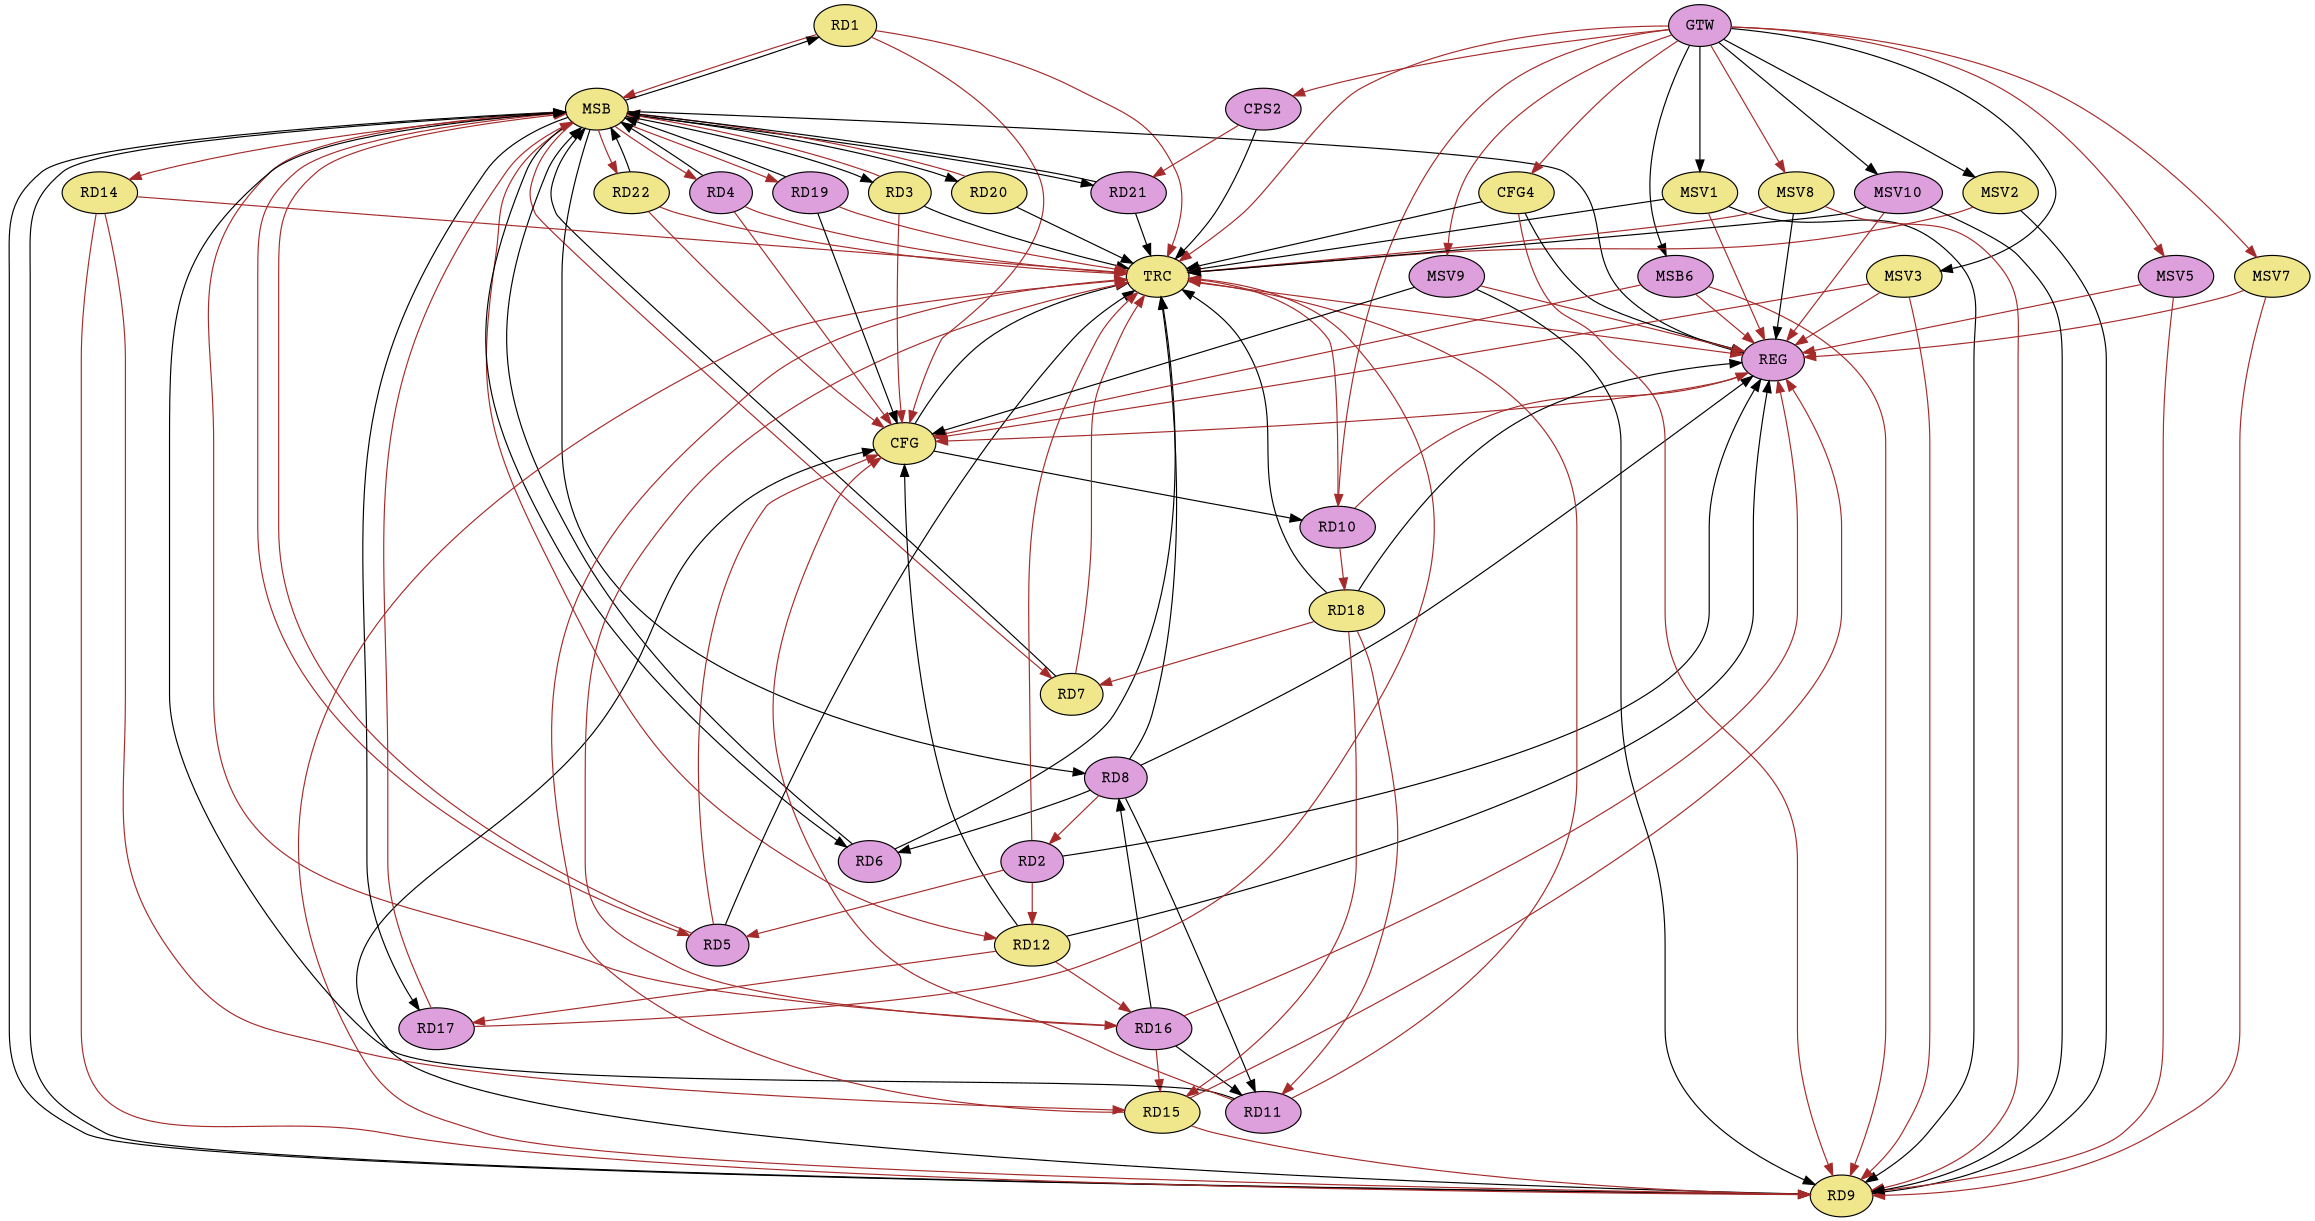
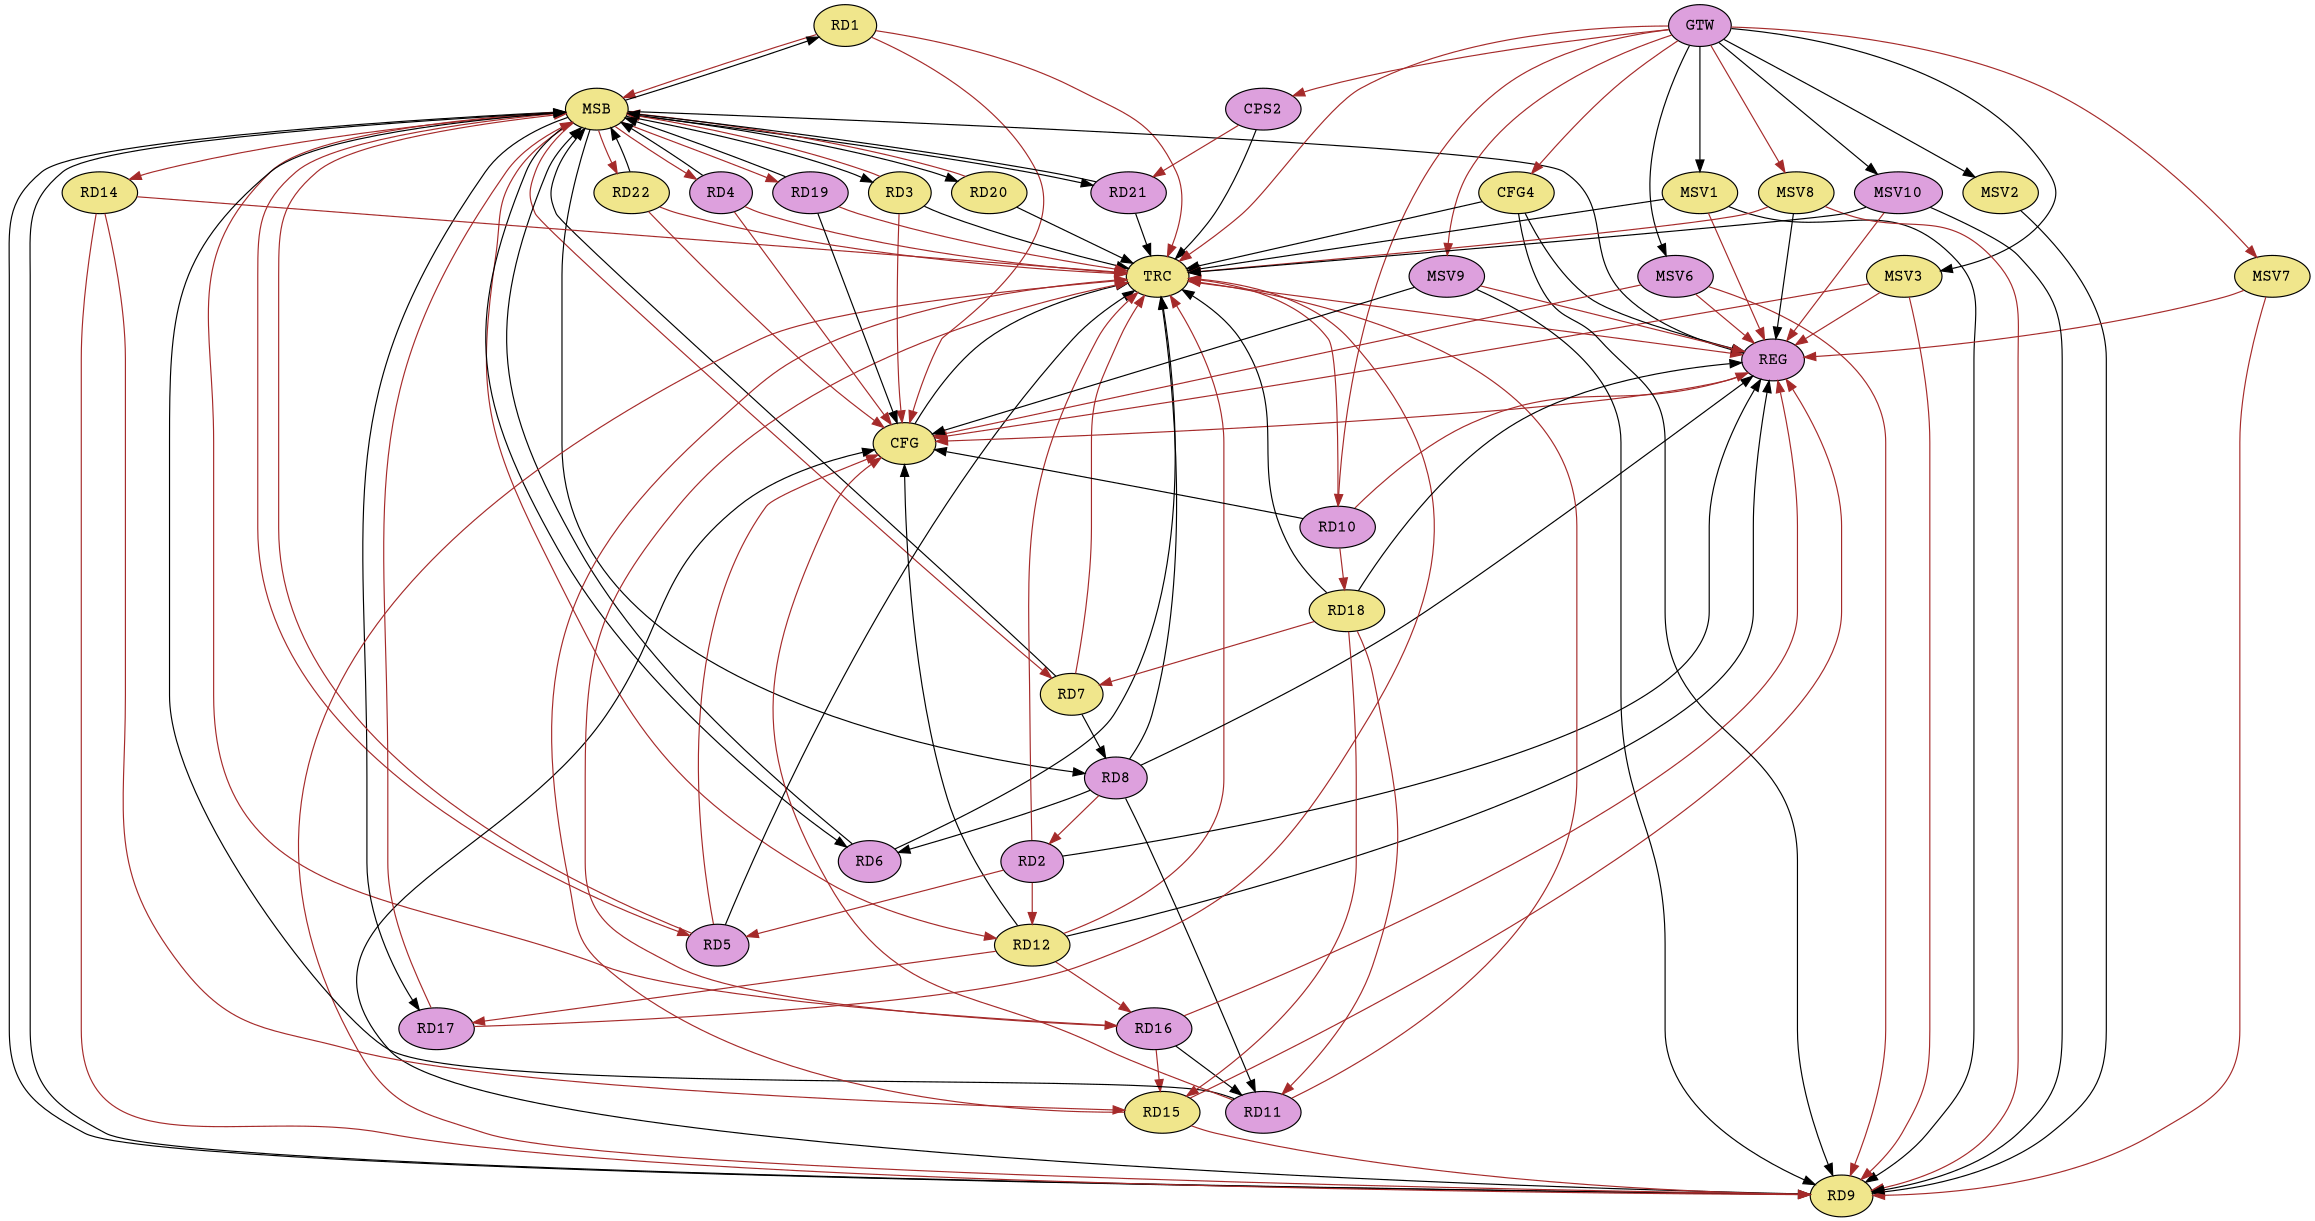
edge "MSV2" -> "TRC": now "RD12" -> "TRC"
node "MSB6": label "MSB6" -> "MSV6"
node "MSV5": removed
edge "CFG" -> "RD10": reversed
edge "CFG4" -> "RD9": color brown -> black
edge "RD16" -> "RD8": now "RD7" -> "RD8"
